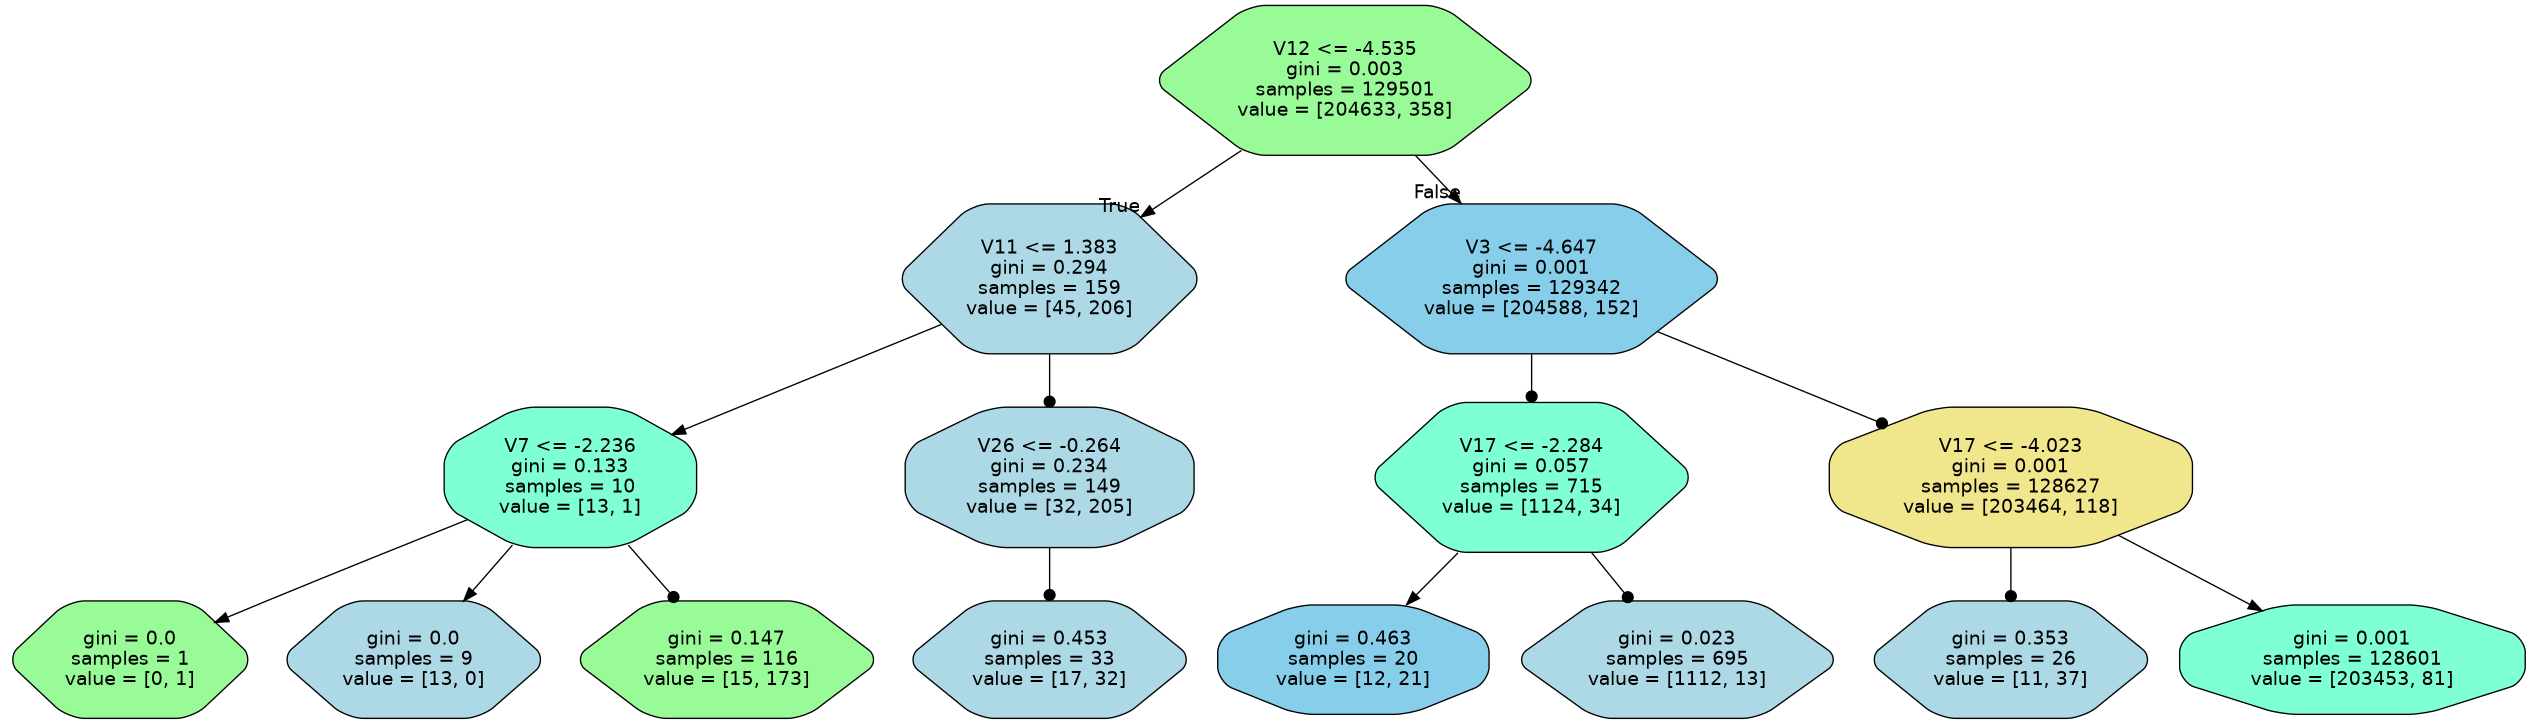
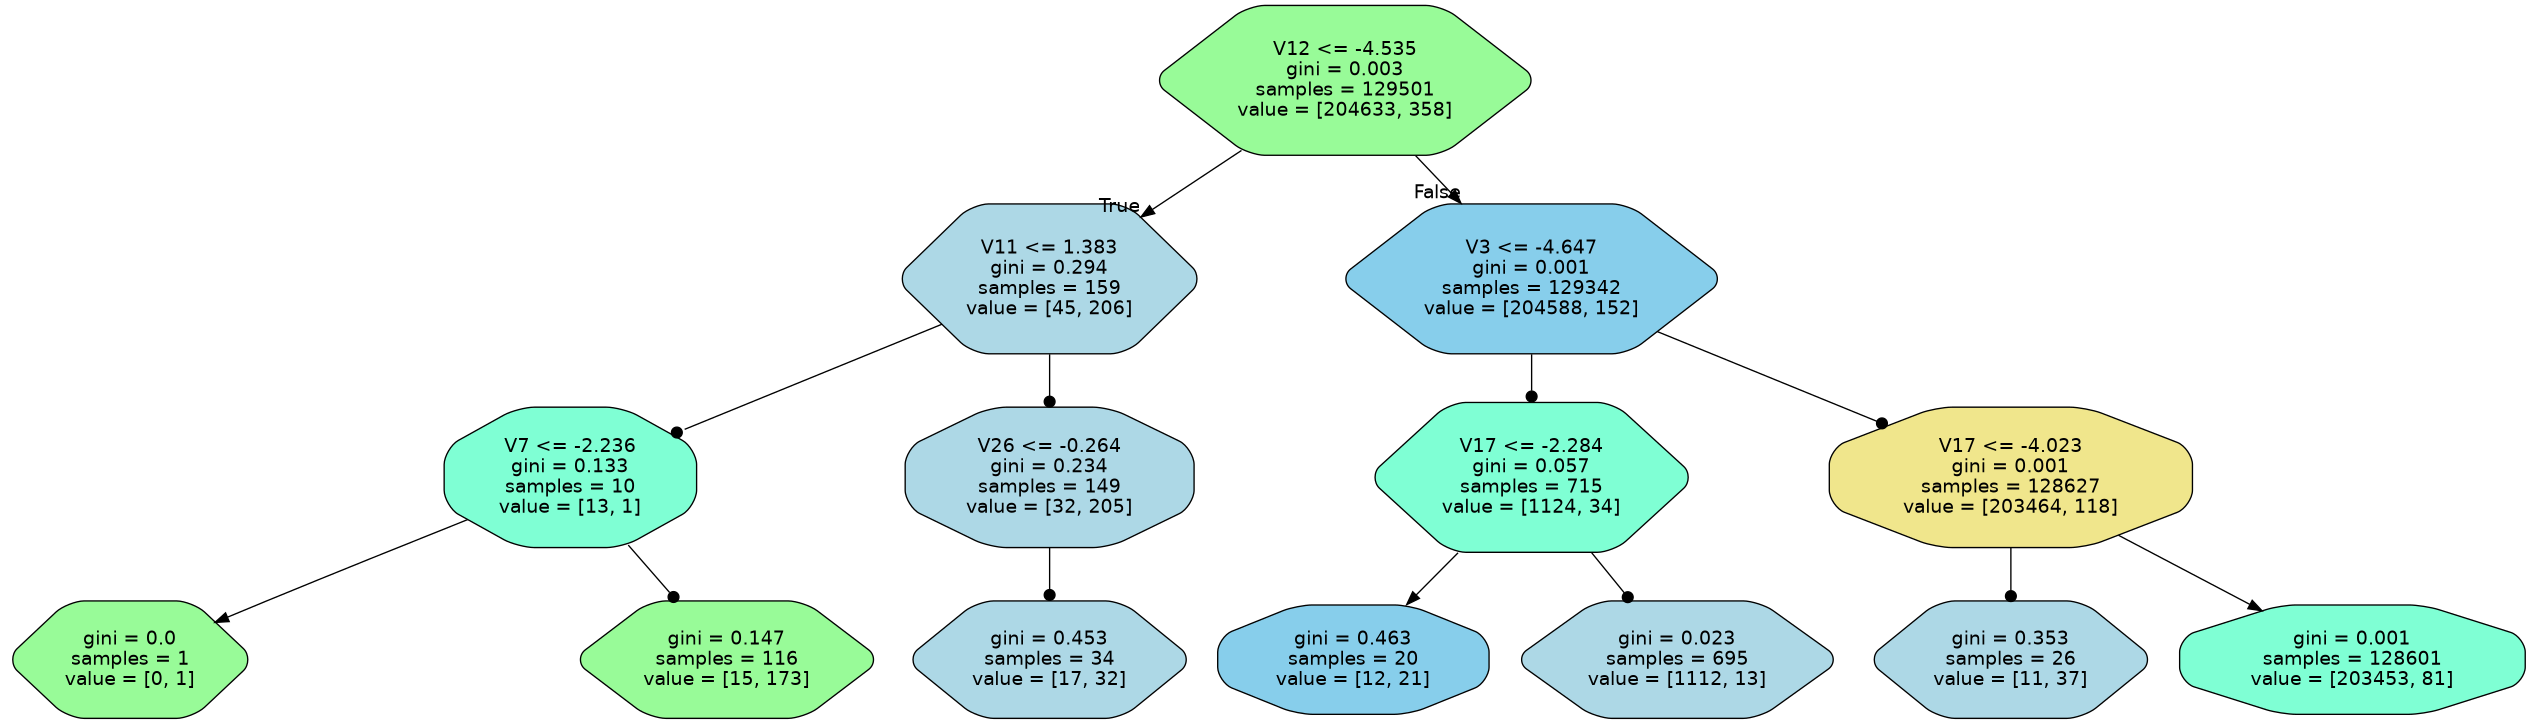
edge "V11 <= 1.383 gini = 0.294 samples = 159 value = [45, 206]" -> "V7 <= -2.236 gini = 0.133 samples = 10 value = [13, 1]": arrowhead normal -> dot
node "gini = 0.0 samples = 9 value = [13, 0]": removed
node "gini = 0.453 samples = 33 value = [17, 32]": label "gini = 0.453 samples = 33 value = [17, 32]" -> "gini = 0.453 samples = 34 value = [17, 32]"
